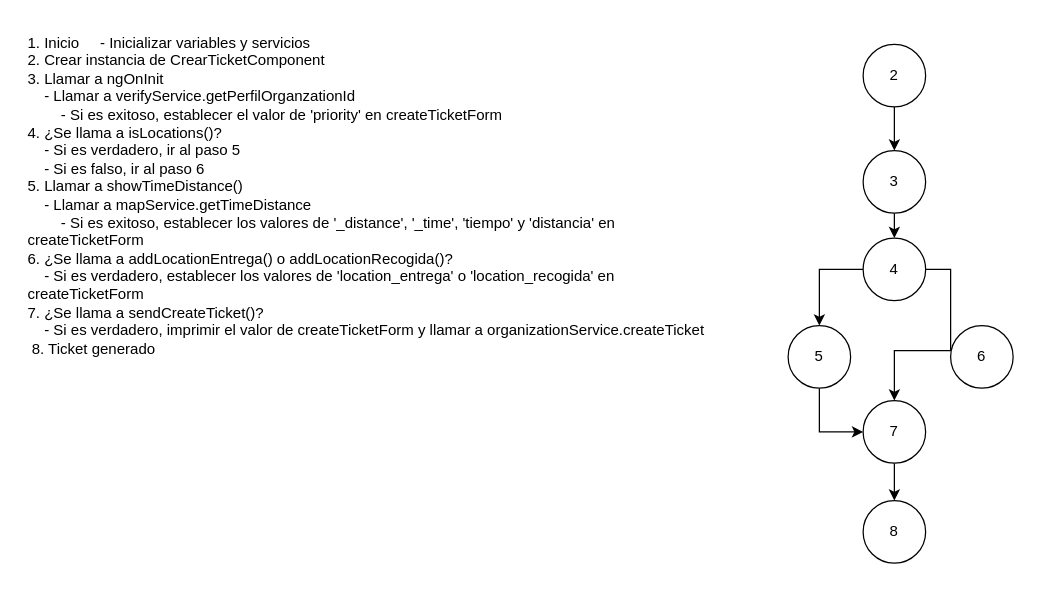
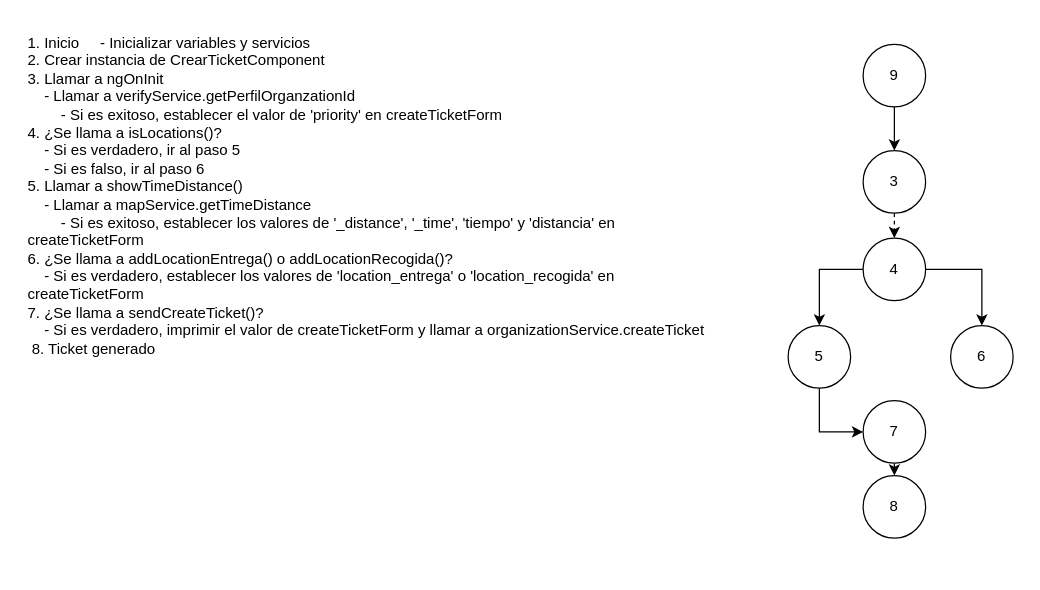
node "2": label "2" -> "9"
edge "3" -> "4": style solid -> dashed
edge "4" -> "7": now "4" -> "6"
node "8": moved (894, 532) -> (894, 507)
